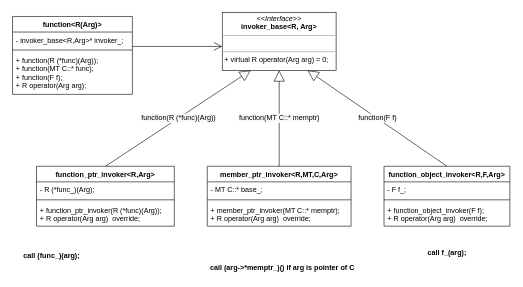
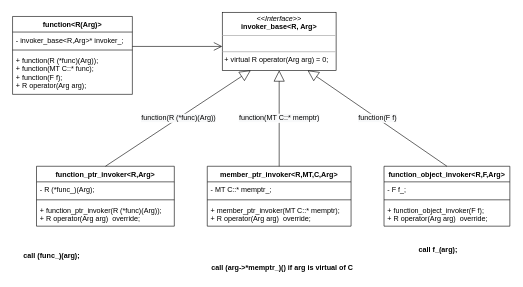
node "- MT C::* base_;": label "- MT C::* base_;" -> "- MT C::* memptr_;"
node "call f_(arg);": moved (447, 254) -> (438, 251)
node "call (arg->*memptr_)() if arg is pointer of C": label "call (arg->*memptr_)() if arg is pointer of C" -> "call (arg->*memptr_)() if arg is virtual of C"
